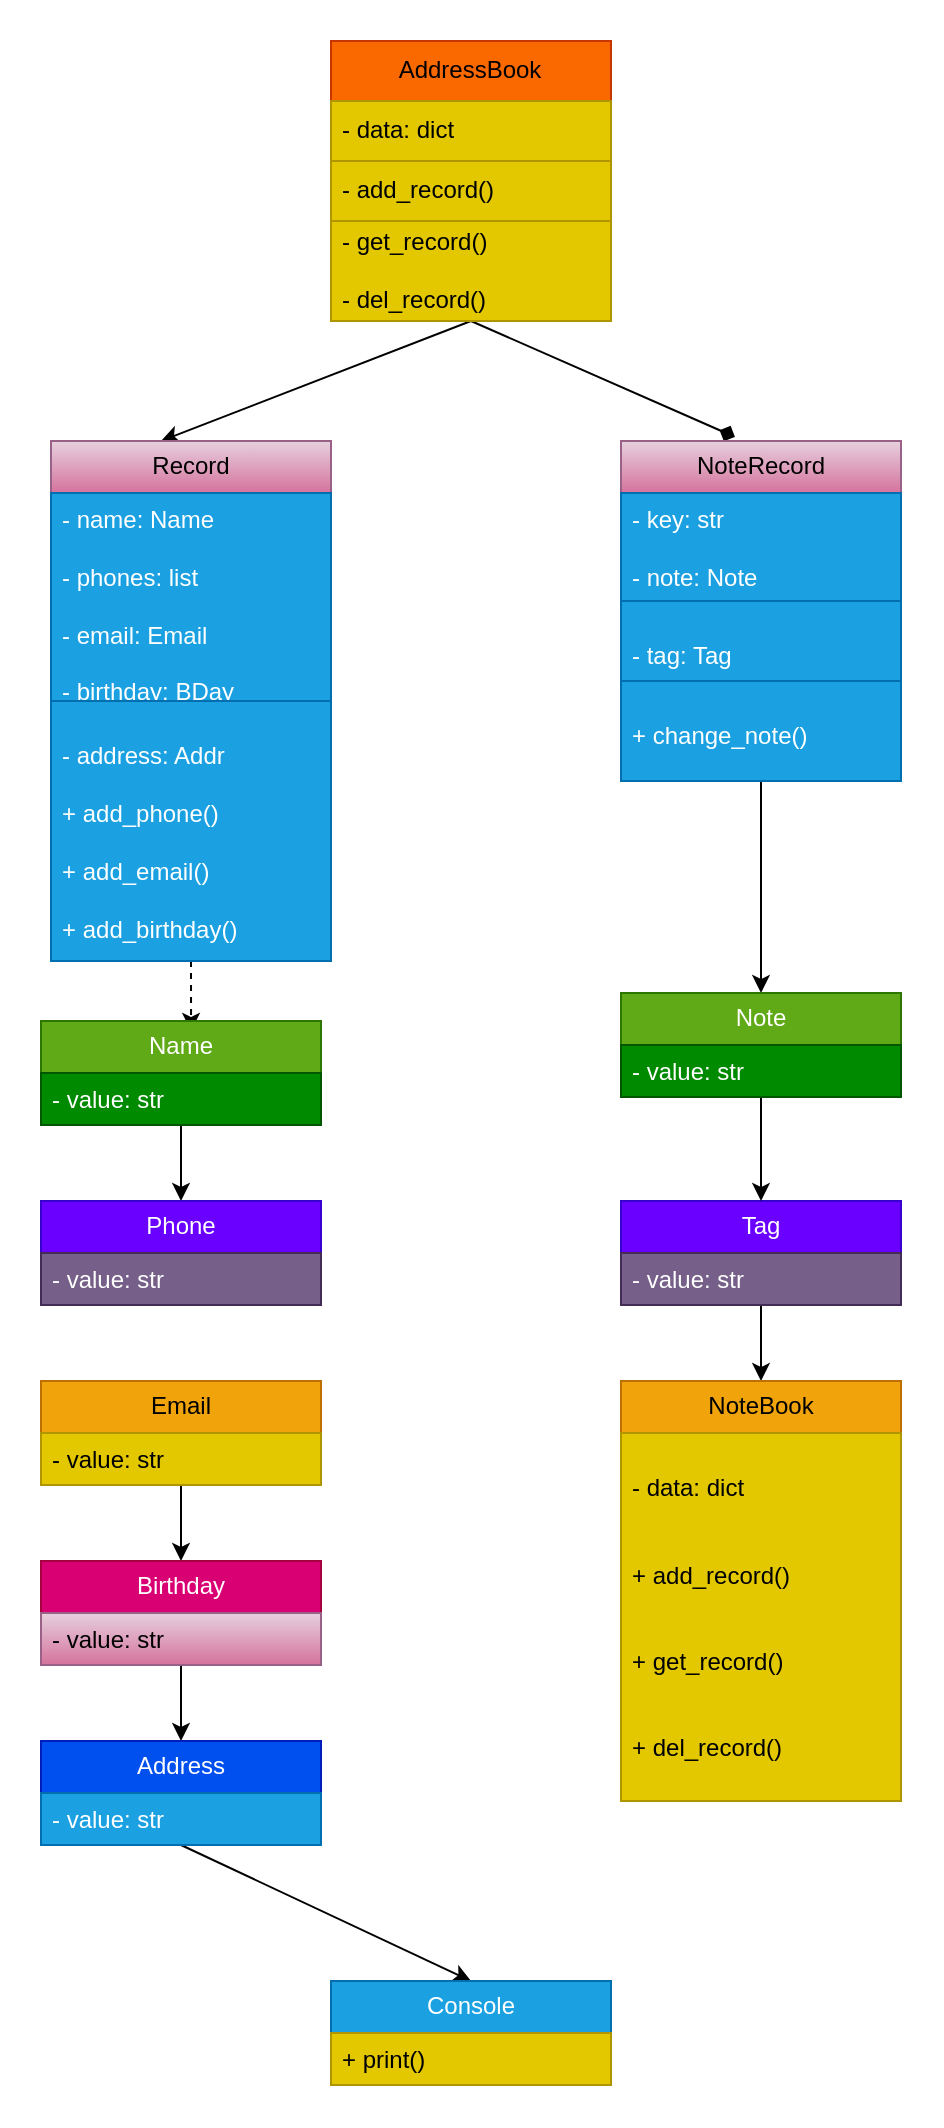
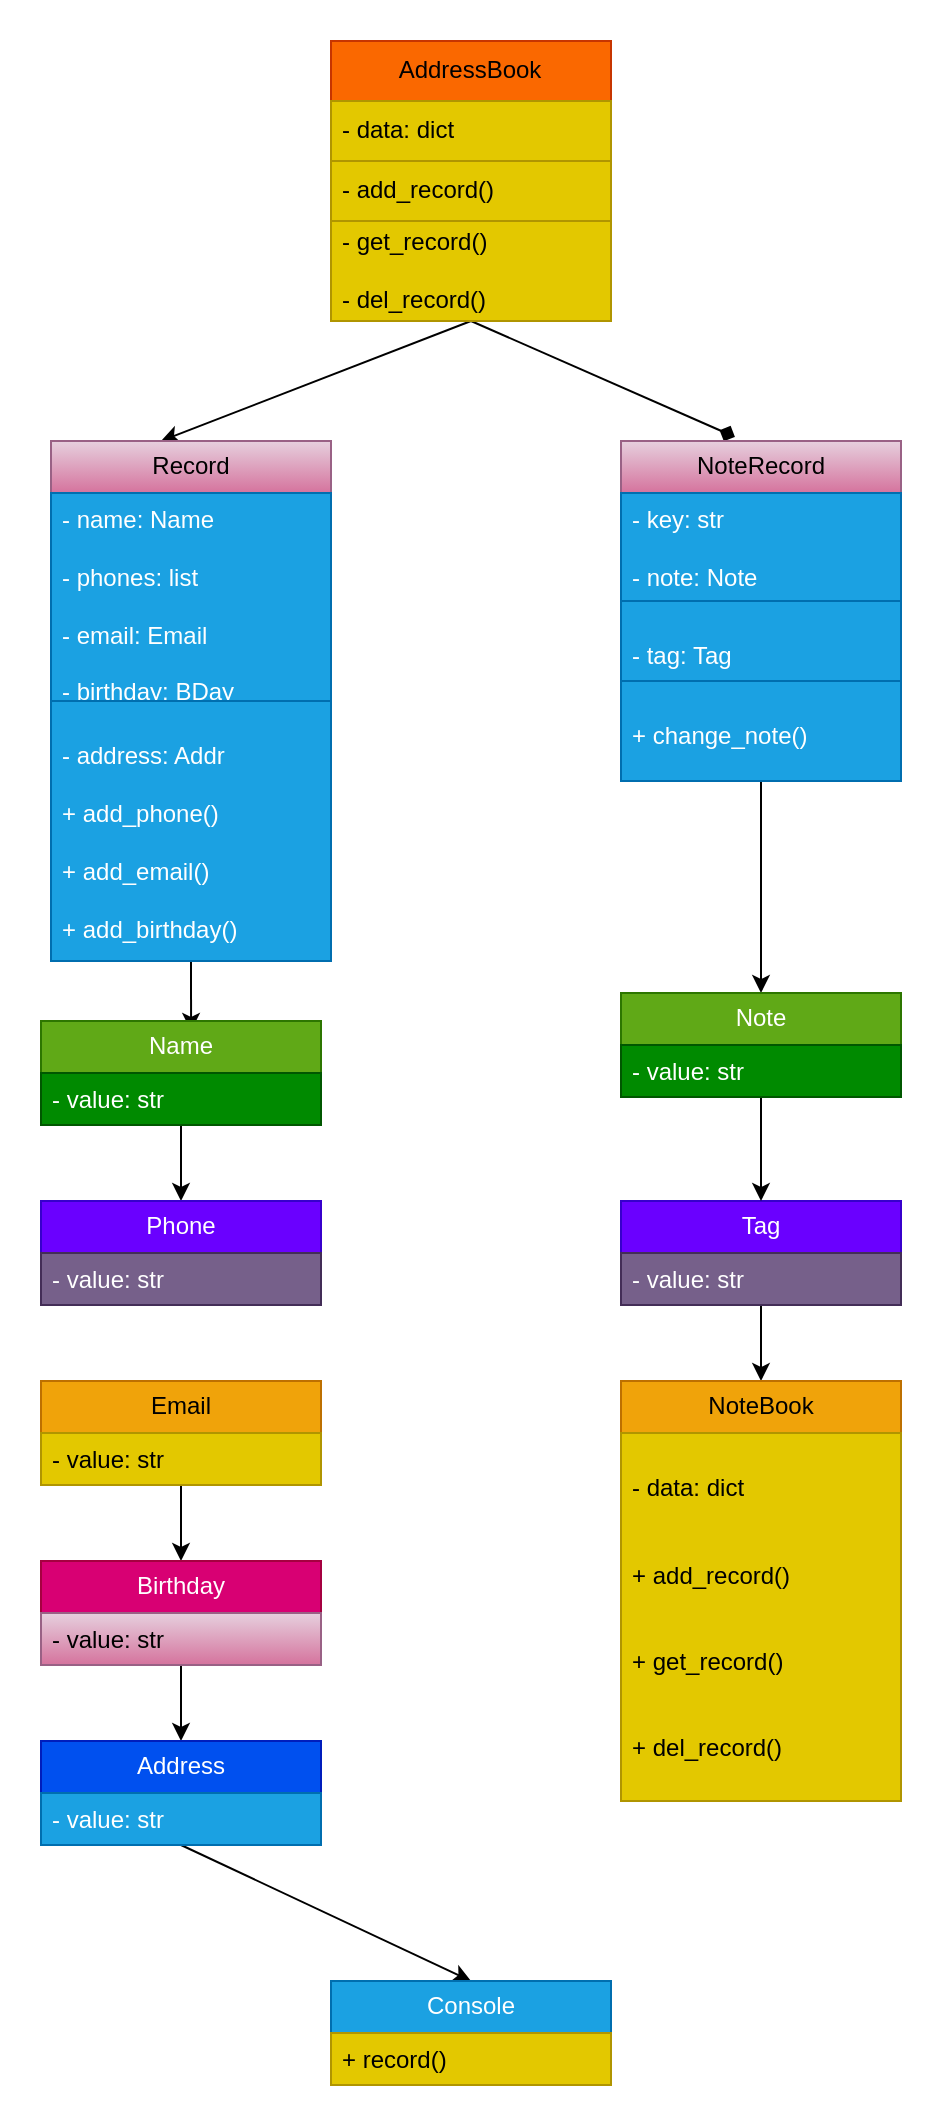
edge "Record" -> "Name": style dashed -> solid
node "+ print()": label "+ print()" -> "+ record()"
